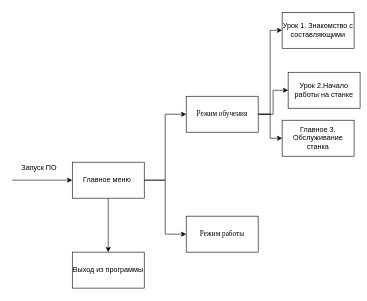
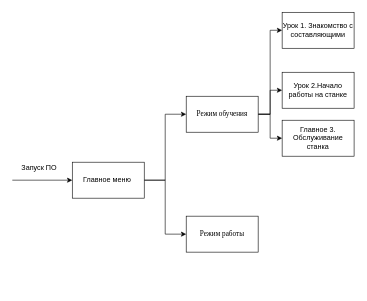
node "Урок 2.Начало работы на станке": moved (324, 90) -> (318, 90)
edge "Главное меню" -> "Выход из программы": removed
node "Выход из программы": removed
